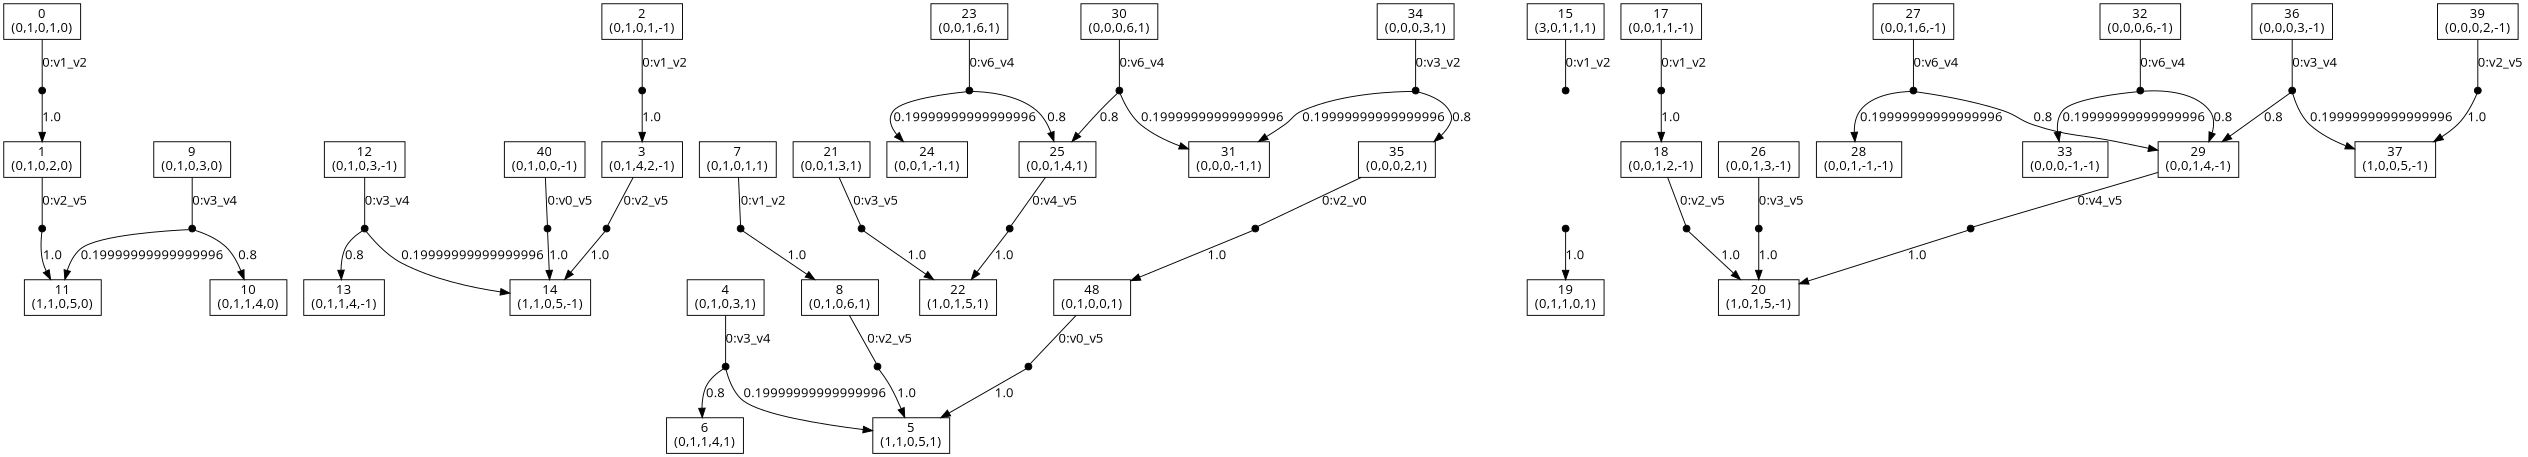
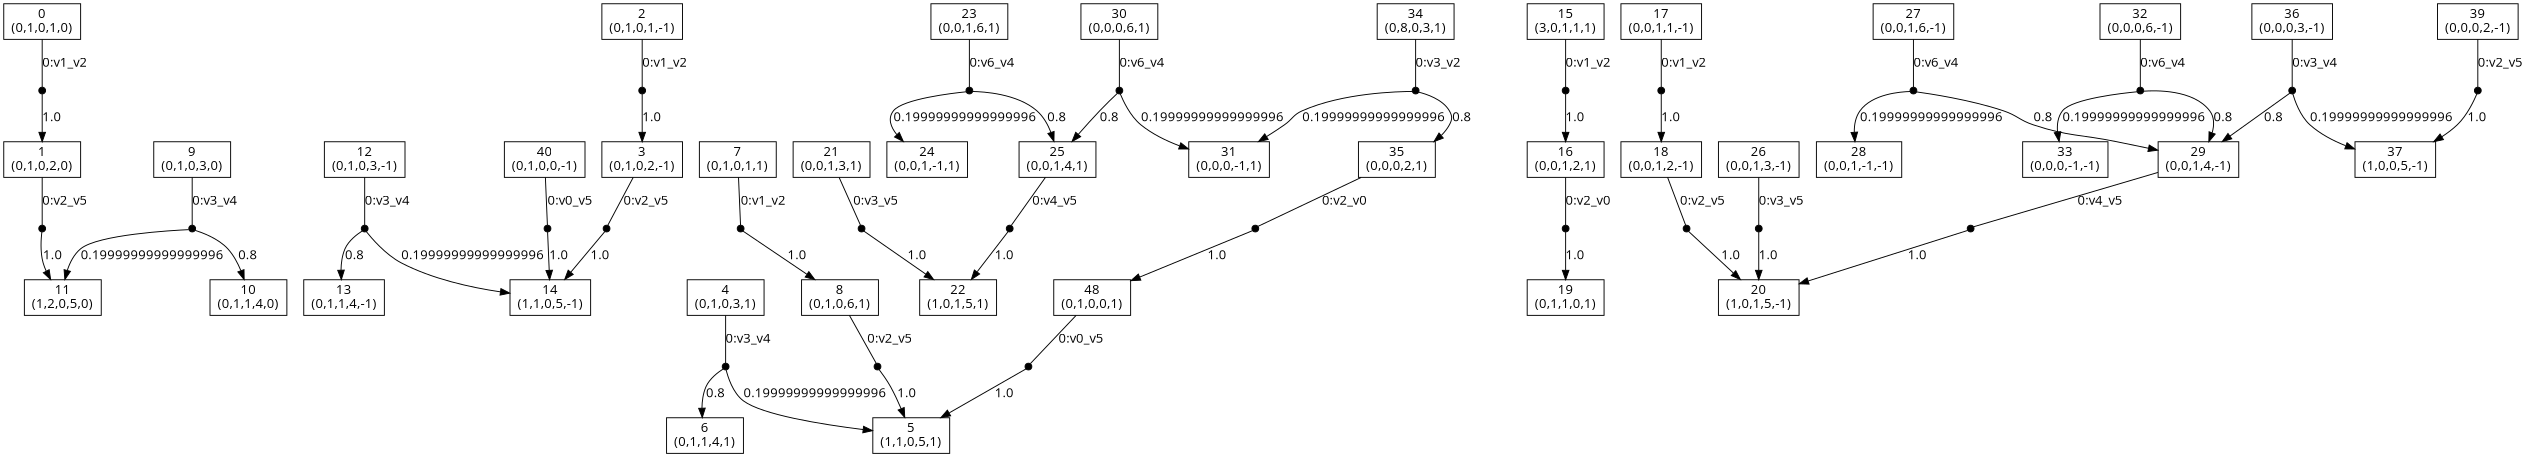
node "34 (0,0,0,3,1)": label "34 (0,0,0,3,1)" -> "34 (0,8,0,3,1)"
node "3 (0,1,4,2,-1)": label "3 (0,1,4,2,-1)" -> "3 (0,1,0,2,-1)"
node "16 (0,0,1,2,1)": added
node "11 (1,1,0,5,0)": label "11 (1,1,0,5,0)" -> "11 (1,2,0,5,0)"
